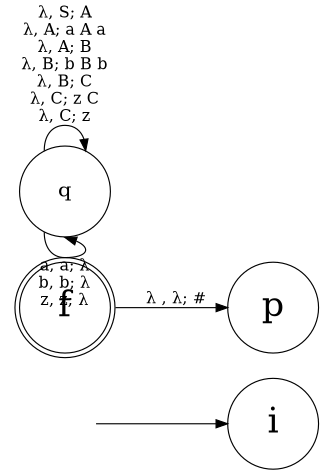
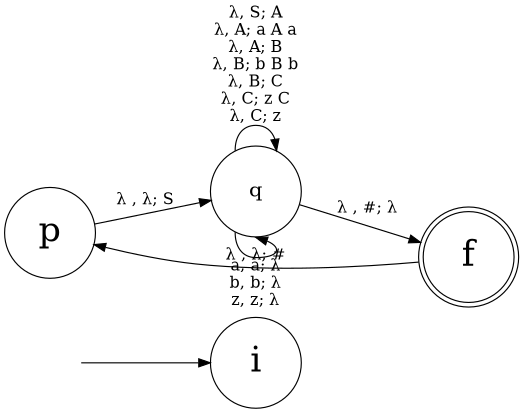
edge "p" -> "q": added, label "λ , λ; S"
edge "q" -> "f": added, label "λ , #; λ"
